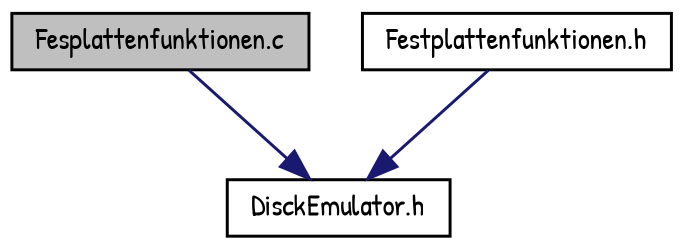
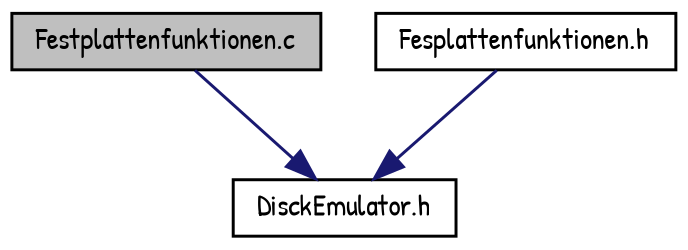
node "Fesplattenfunktionen.c": label "Fesplattenfunktionen.c" -> "Festplattenfunktionen.c"
node "Festplattenfunktionen.h": label "Festplattenfunktionen.h" -> "Fesplattenfunktionen.h"
